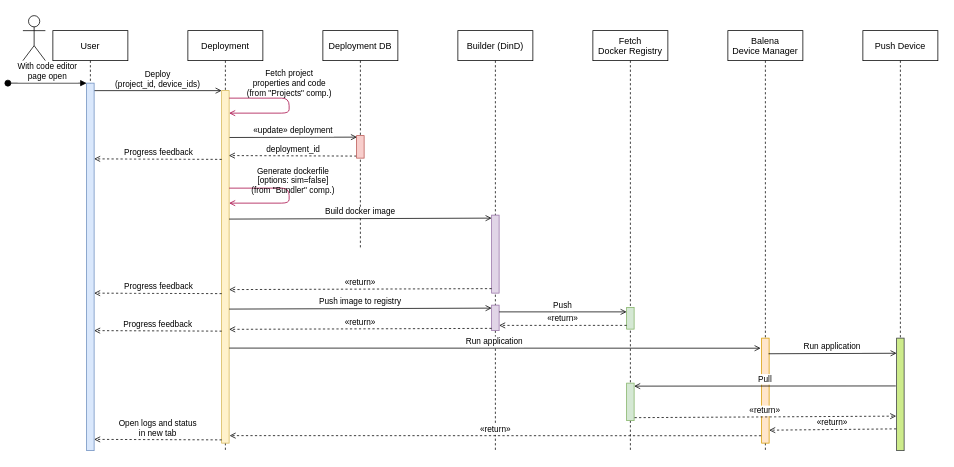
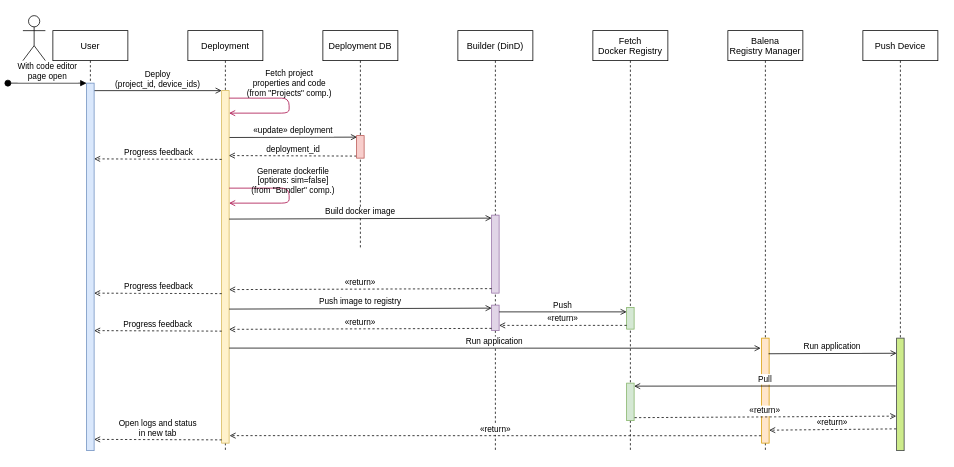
node "Balena Device Manager": label "Balena Device Manager" -> "Balena Registry Manager"
